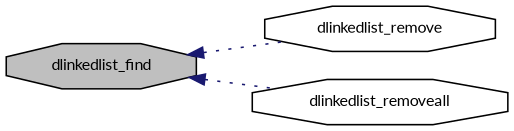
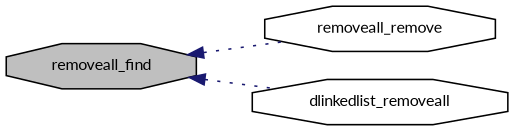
node "dlinkedlist_remove": label "dlinkedlist_remove" -> "removeall_remove"
node "dlinkedlist_find": label "dlinkedlist_find" -> "removeall_find"
